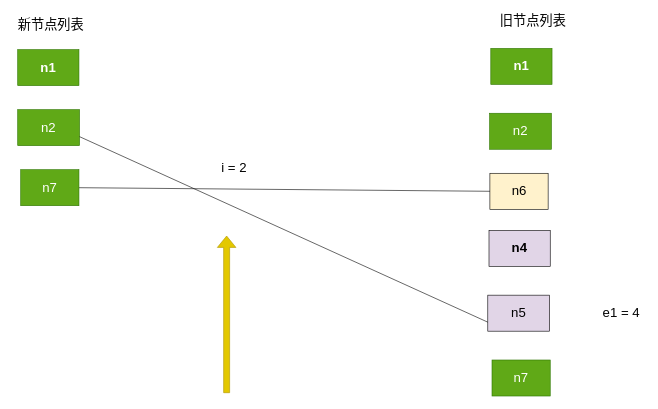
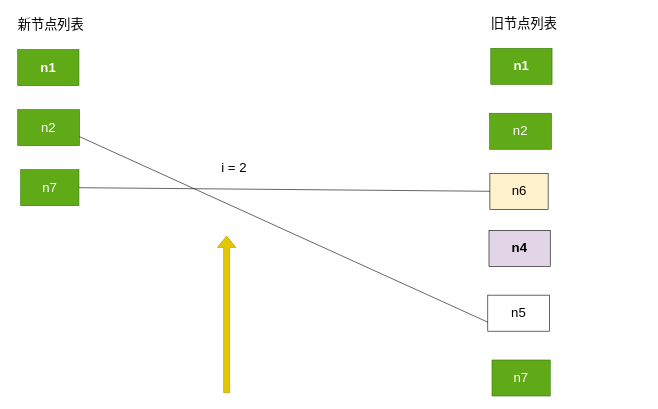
node "旧节点列表": moved (533, 21) -> (524, 24)
node "n5": fillcolor #e1d5e7 -> #ffffff
node "e1 = 4": removed
